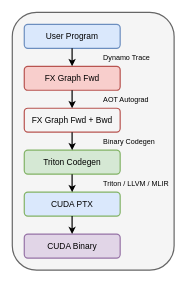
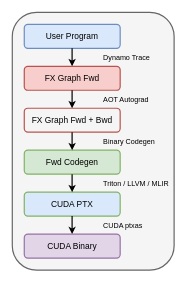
node "Triton Codegen": label "Triton Codegen" -> "Fwd Codegen"
node "CUDA ptxas": added
